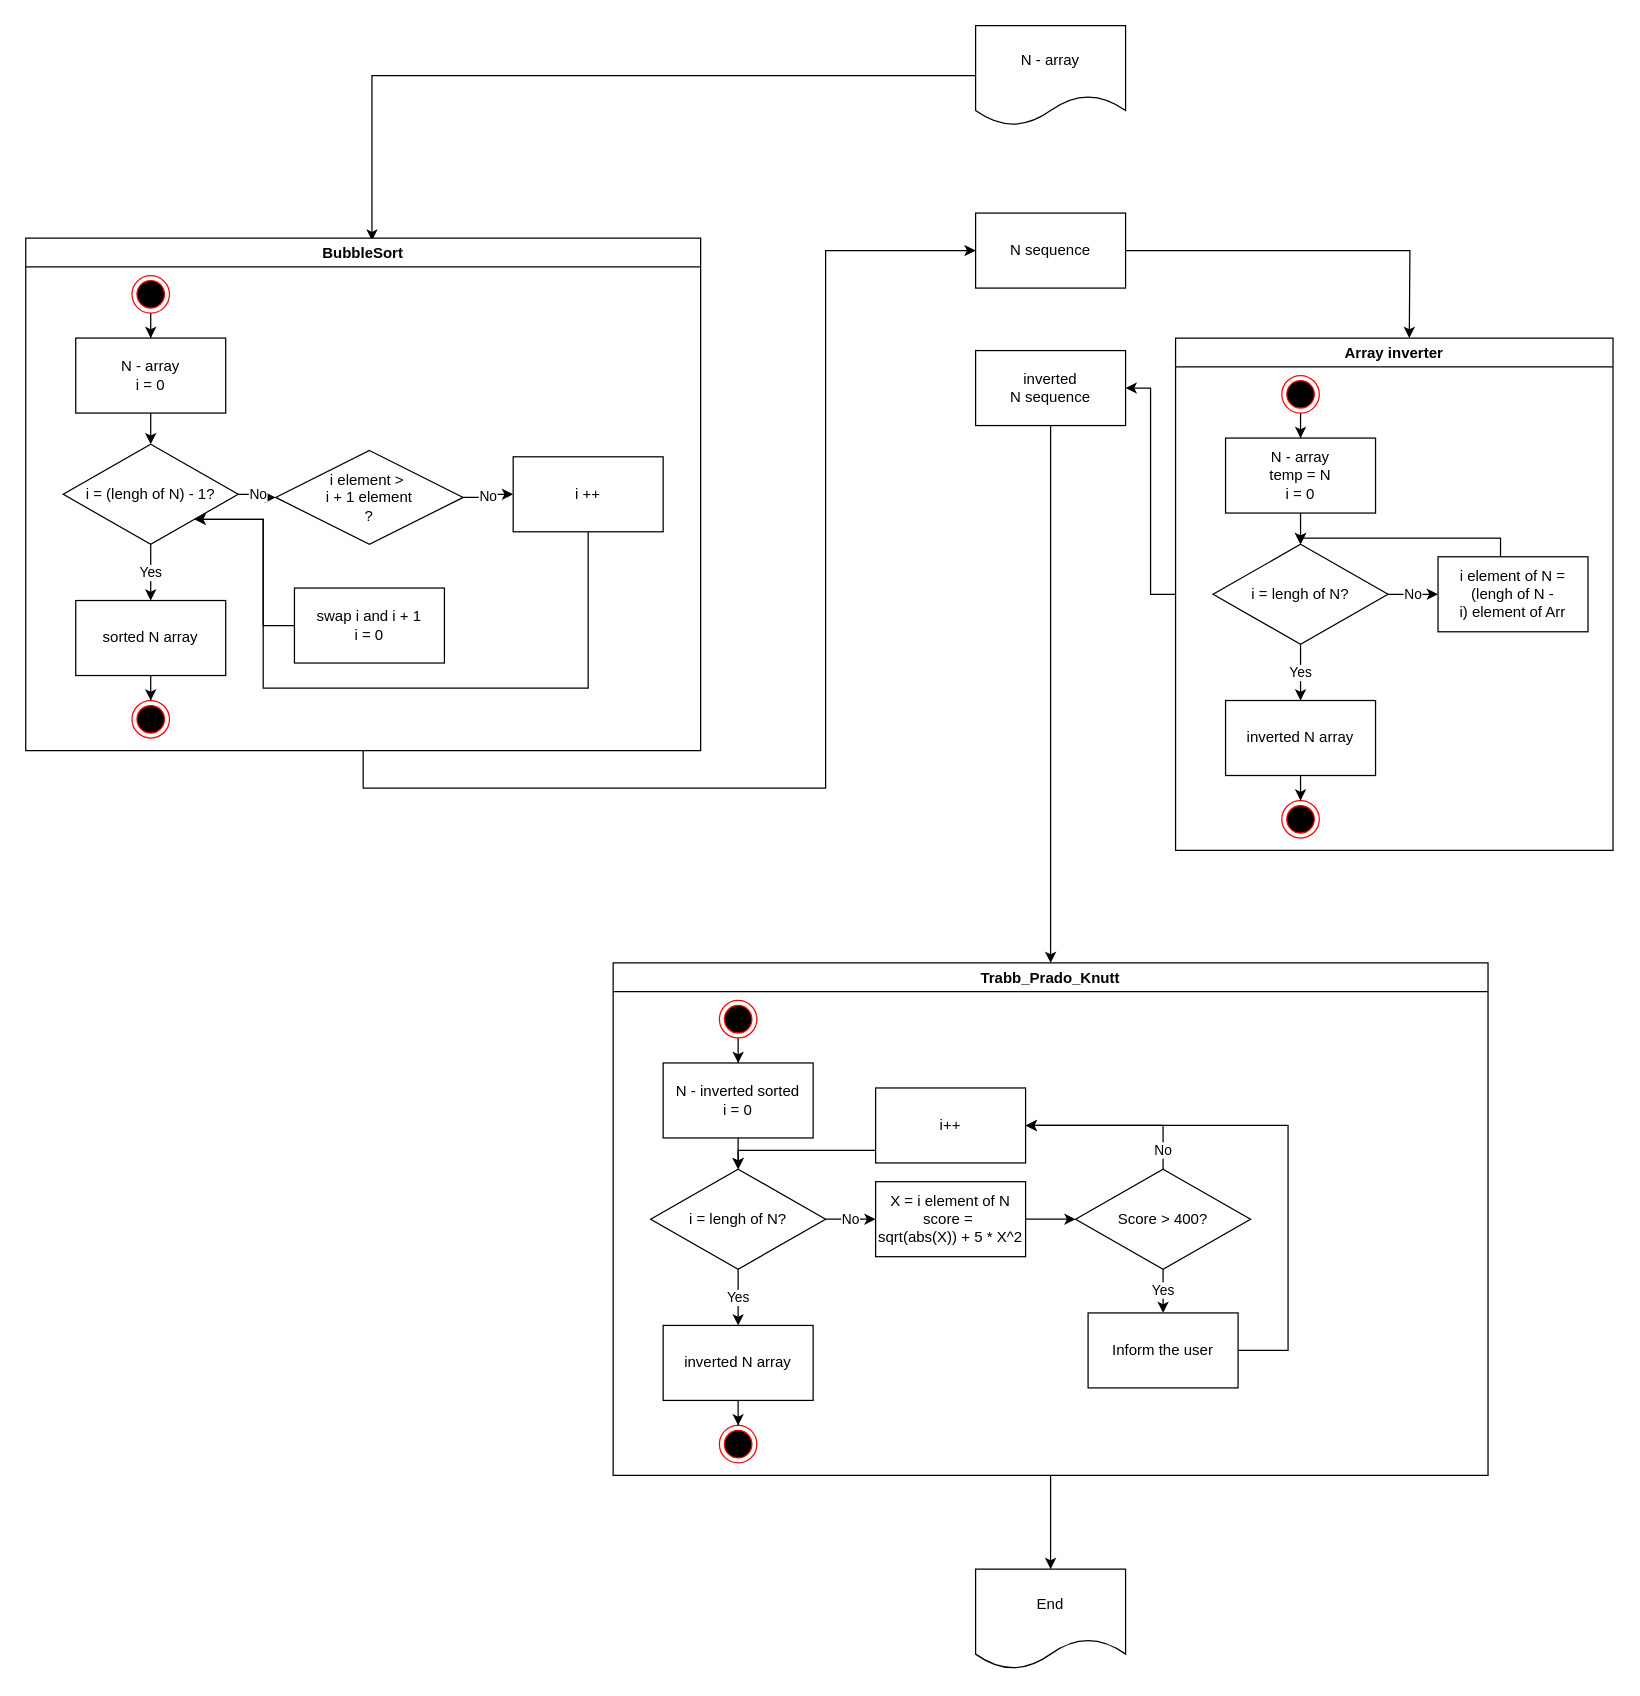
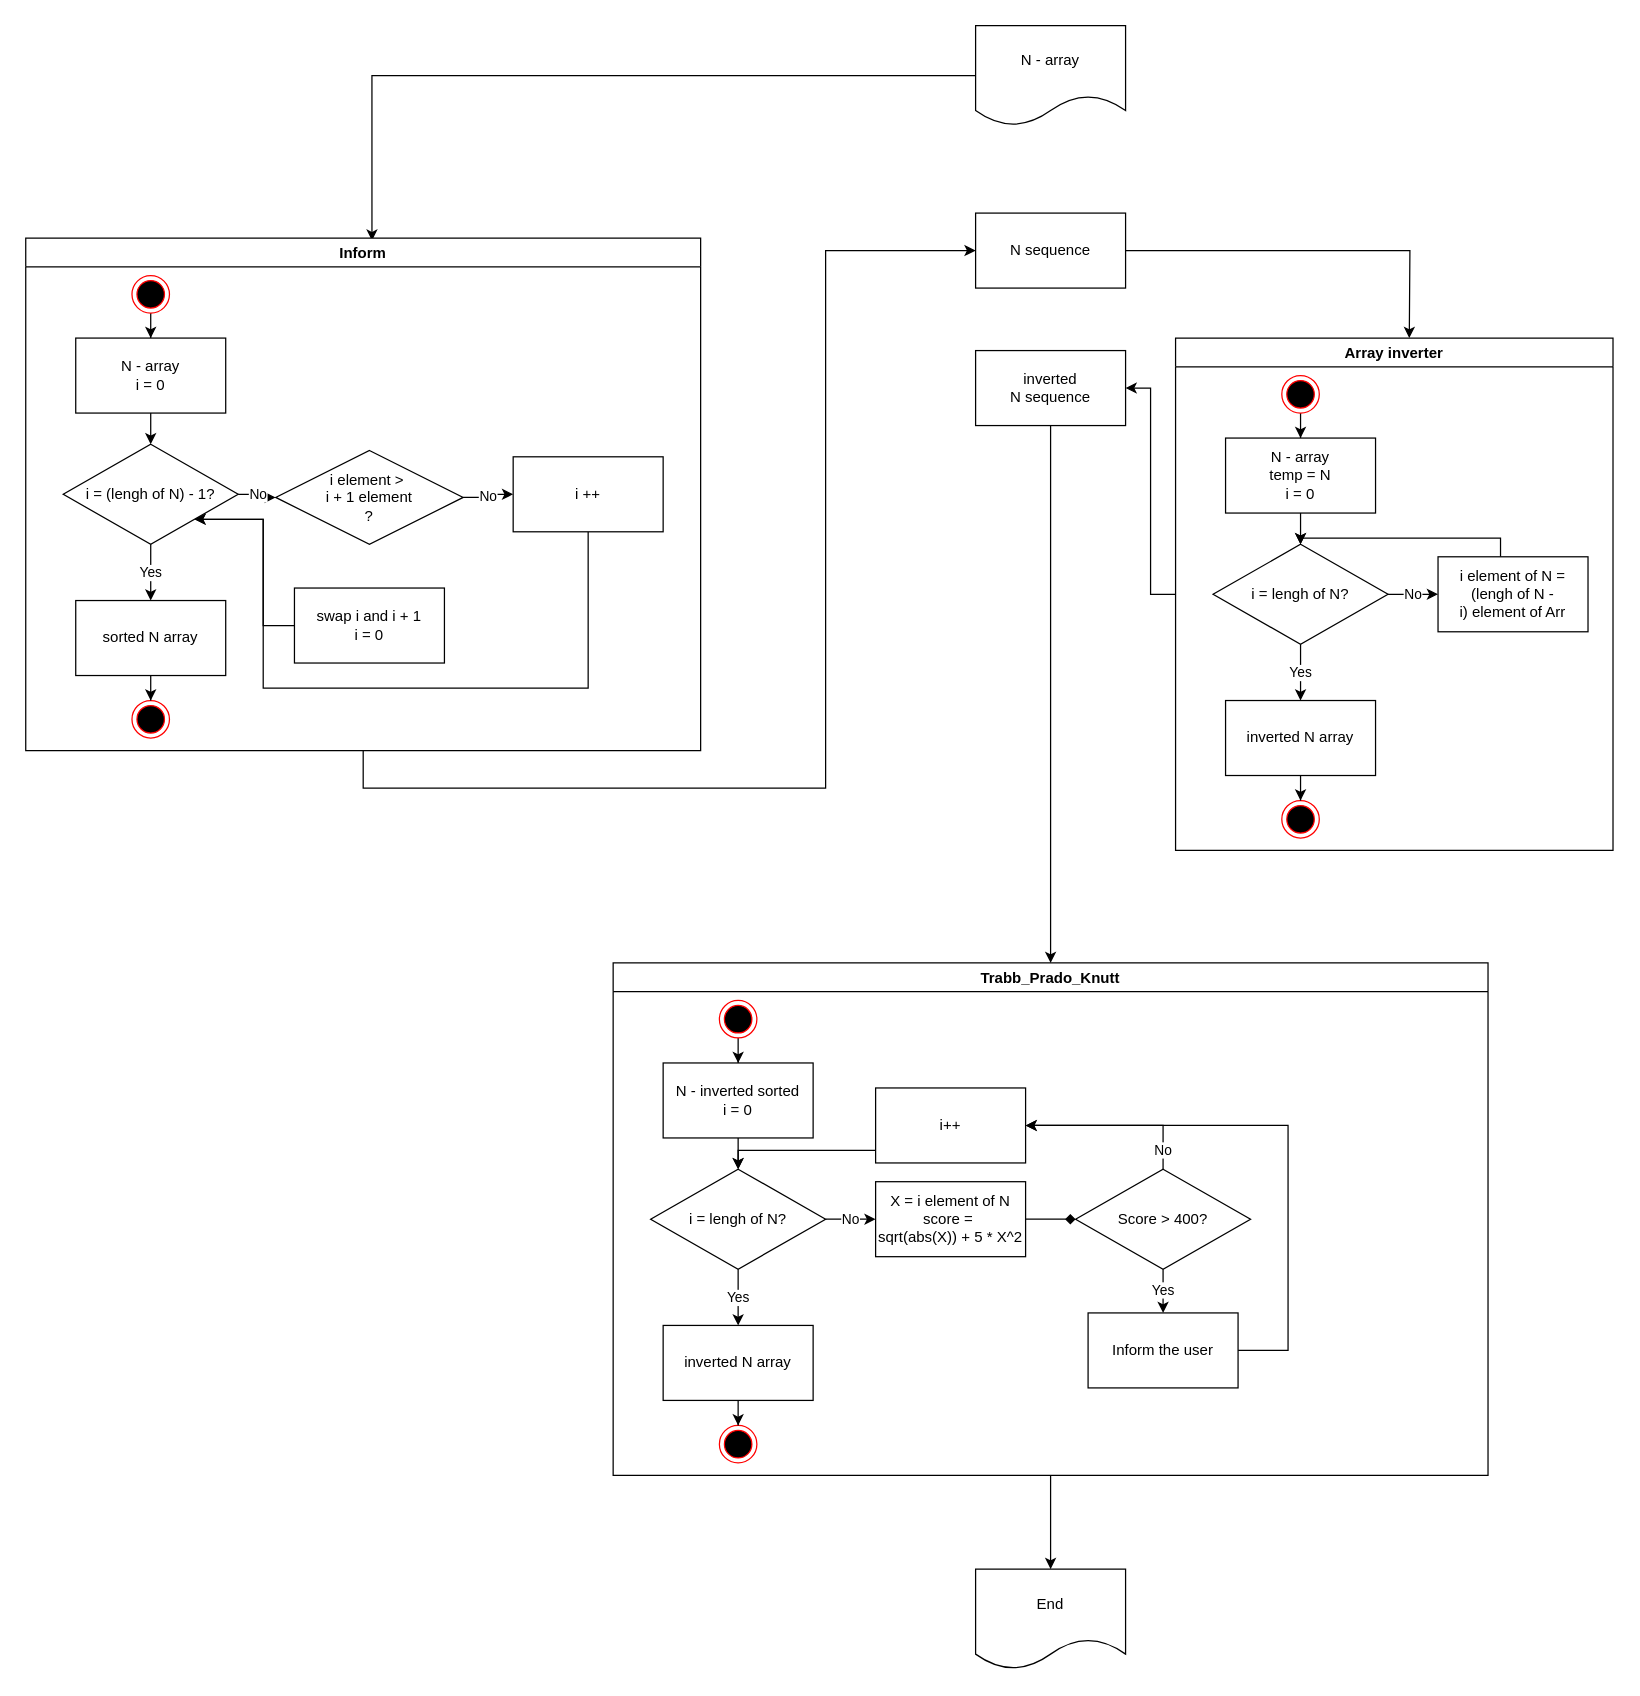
node "BubbleSort": label "BubbleSort" -> "Inform"
edge "X = i element of N score = sqrt(abs(X)) + 5 * X^2" -> "Score > 400?": arrowhead classic -> diamond
